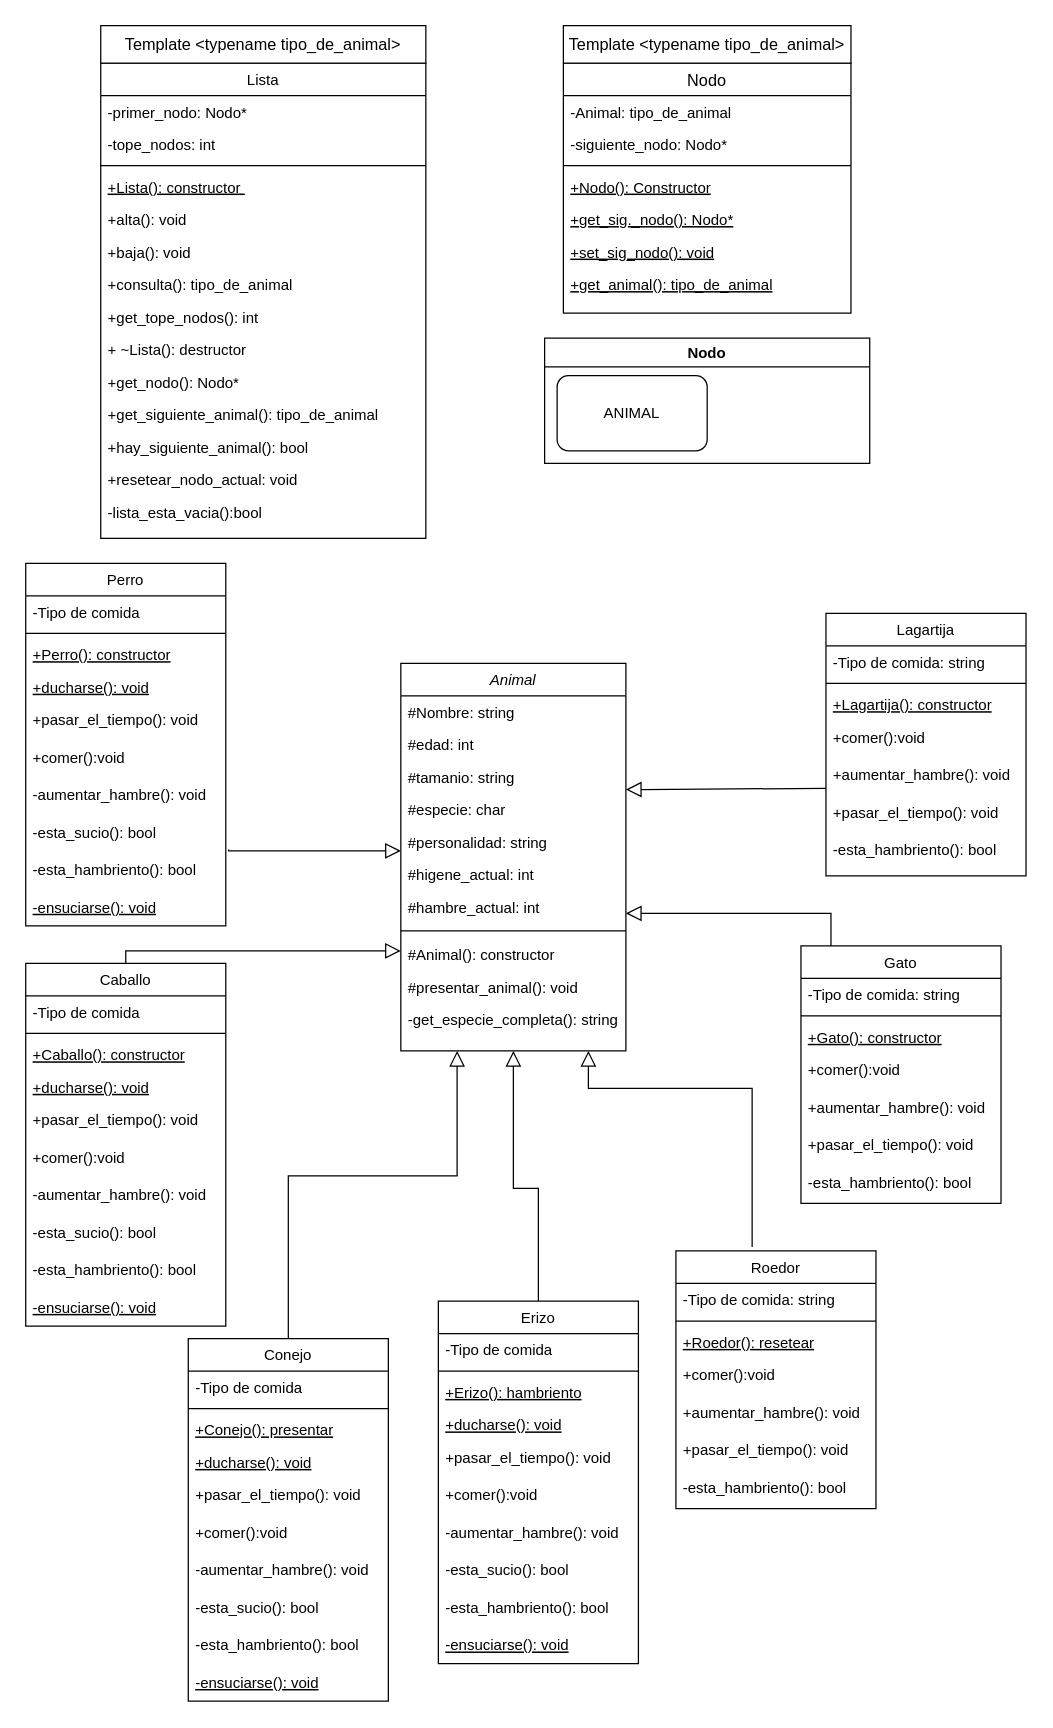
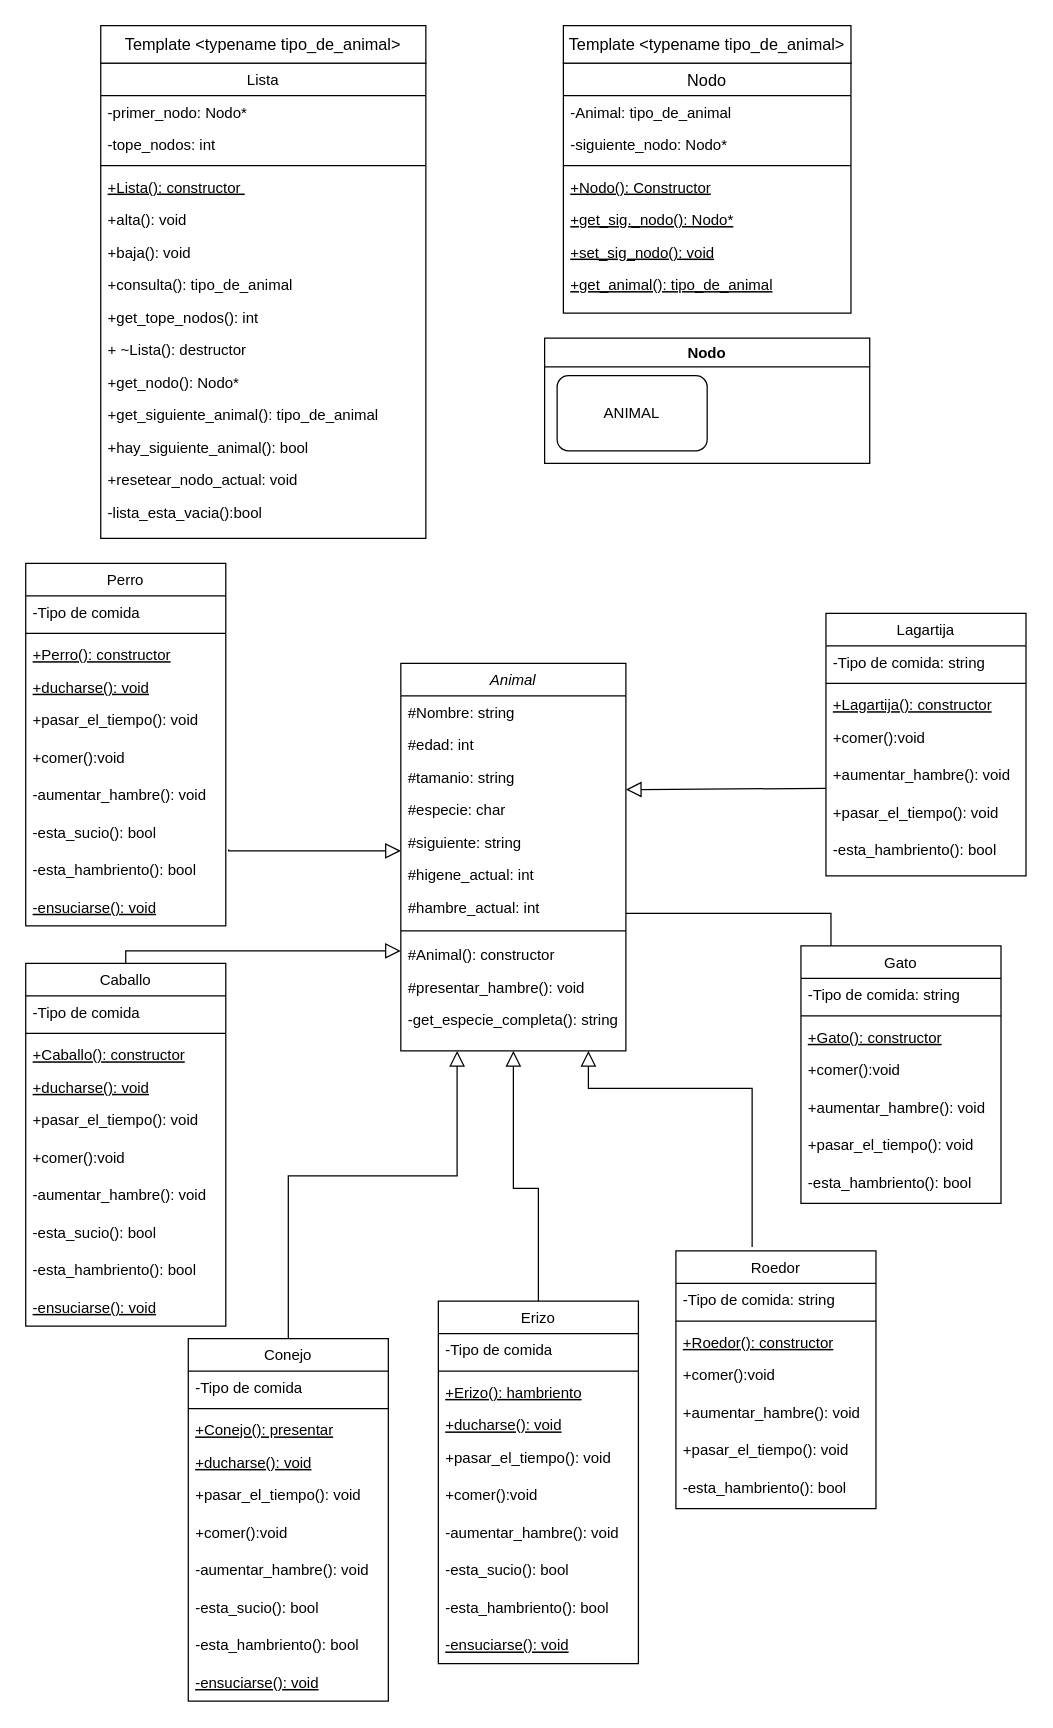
node "#personalidad: string": label "#personalidad: string" -> "#siguiente: string"
edge "Gato" -> "#hambre_actual: int": arrowhead block -> none
node "#presentar_animal(): void": label "#presentar_animal(): void" -> "#presentar_hambre(): void"
node "+Roedor(): resetear": label "+Roedor(): resetear" -> "+Roedor(): constructor"
